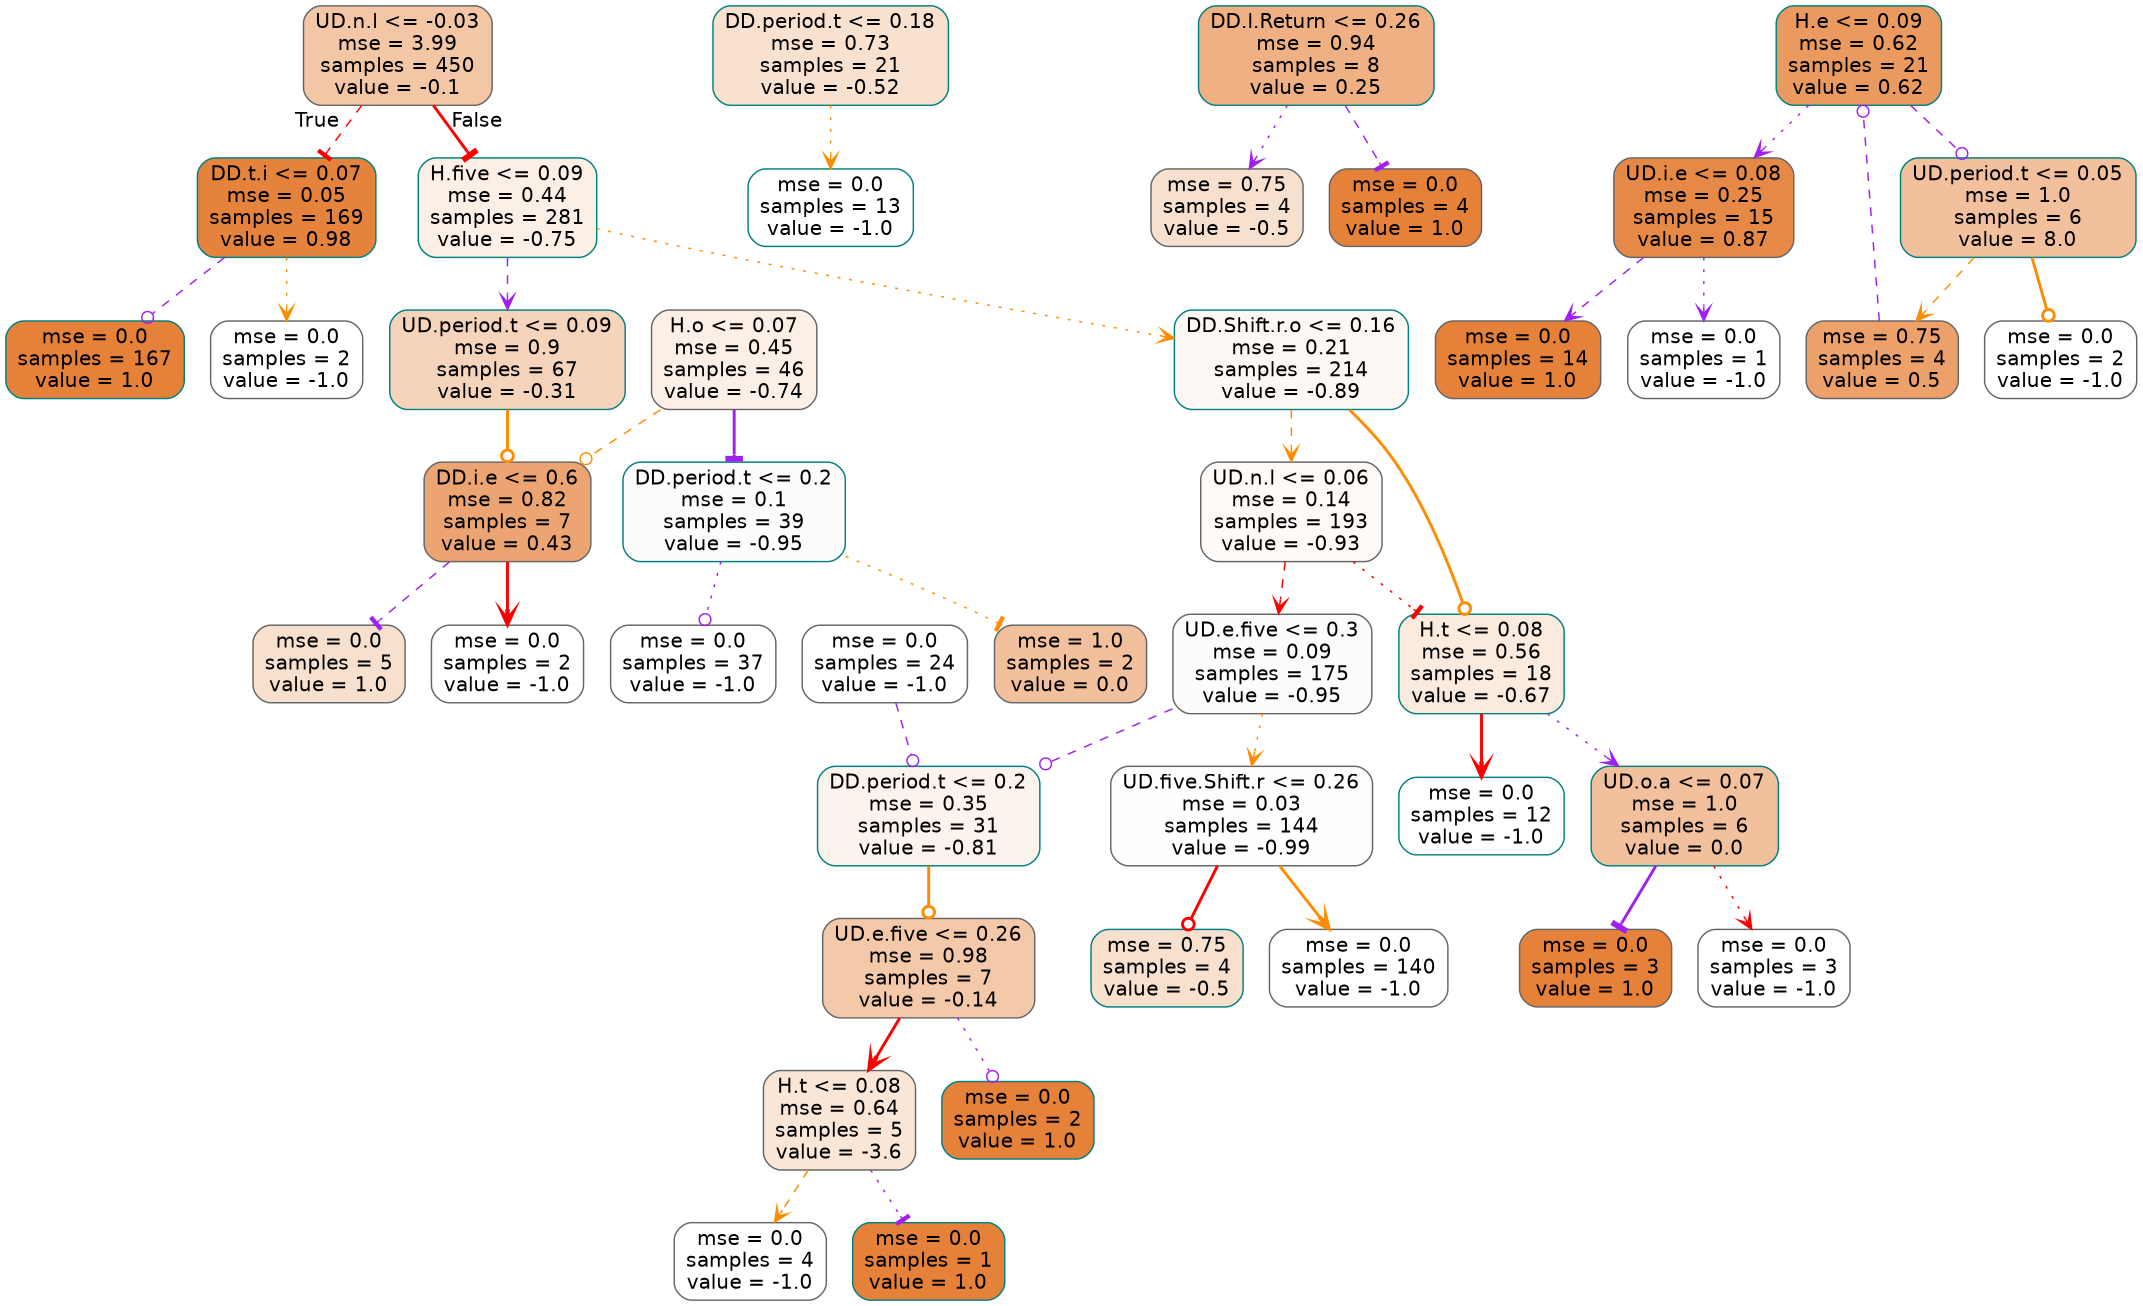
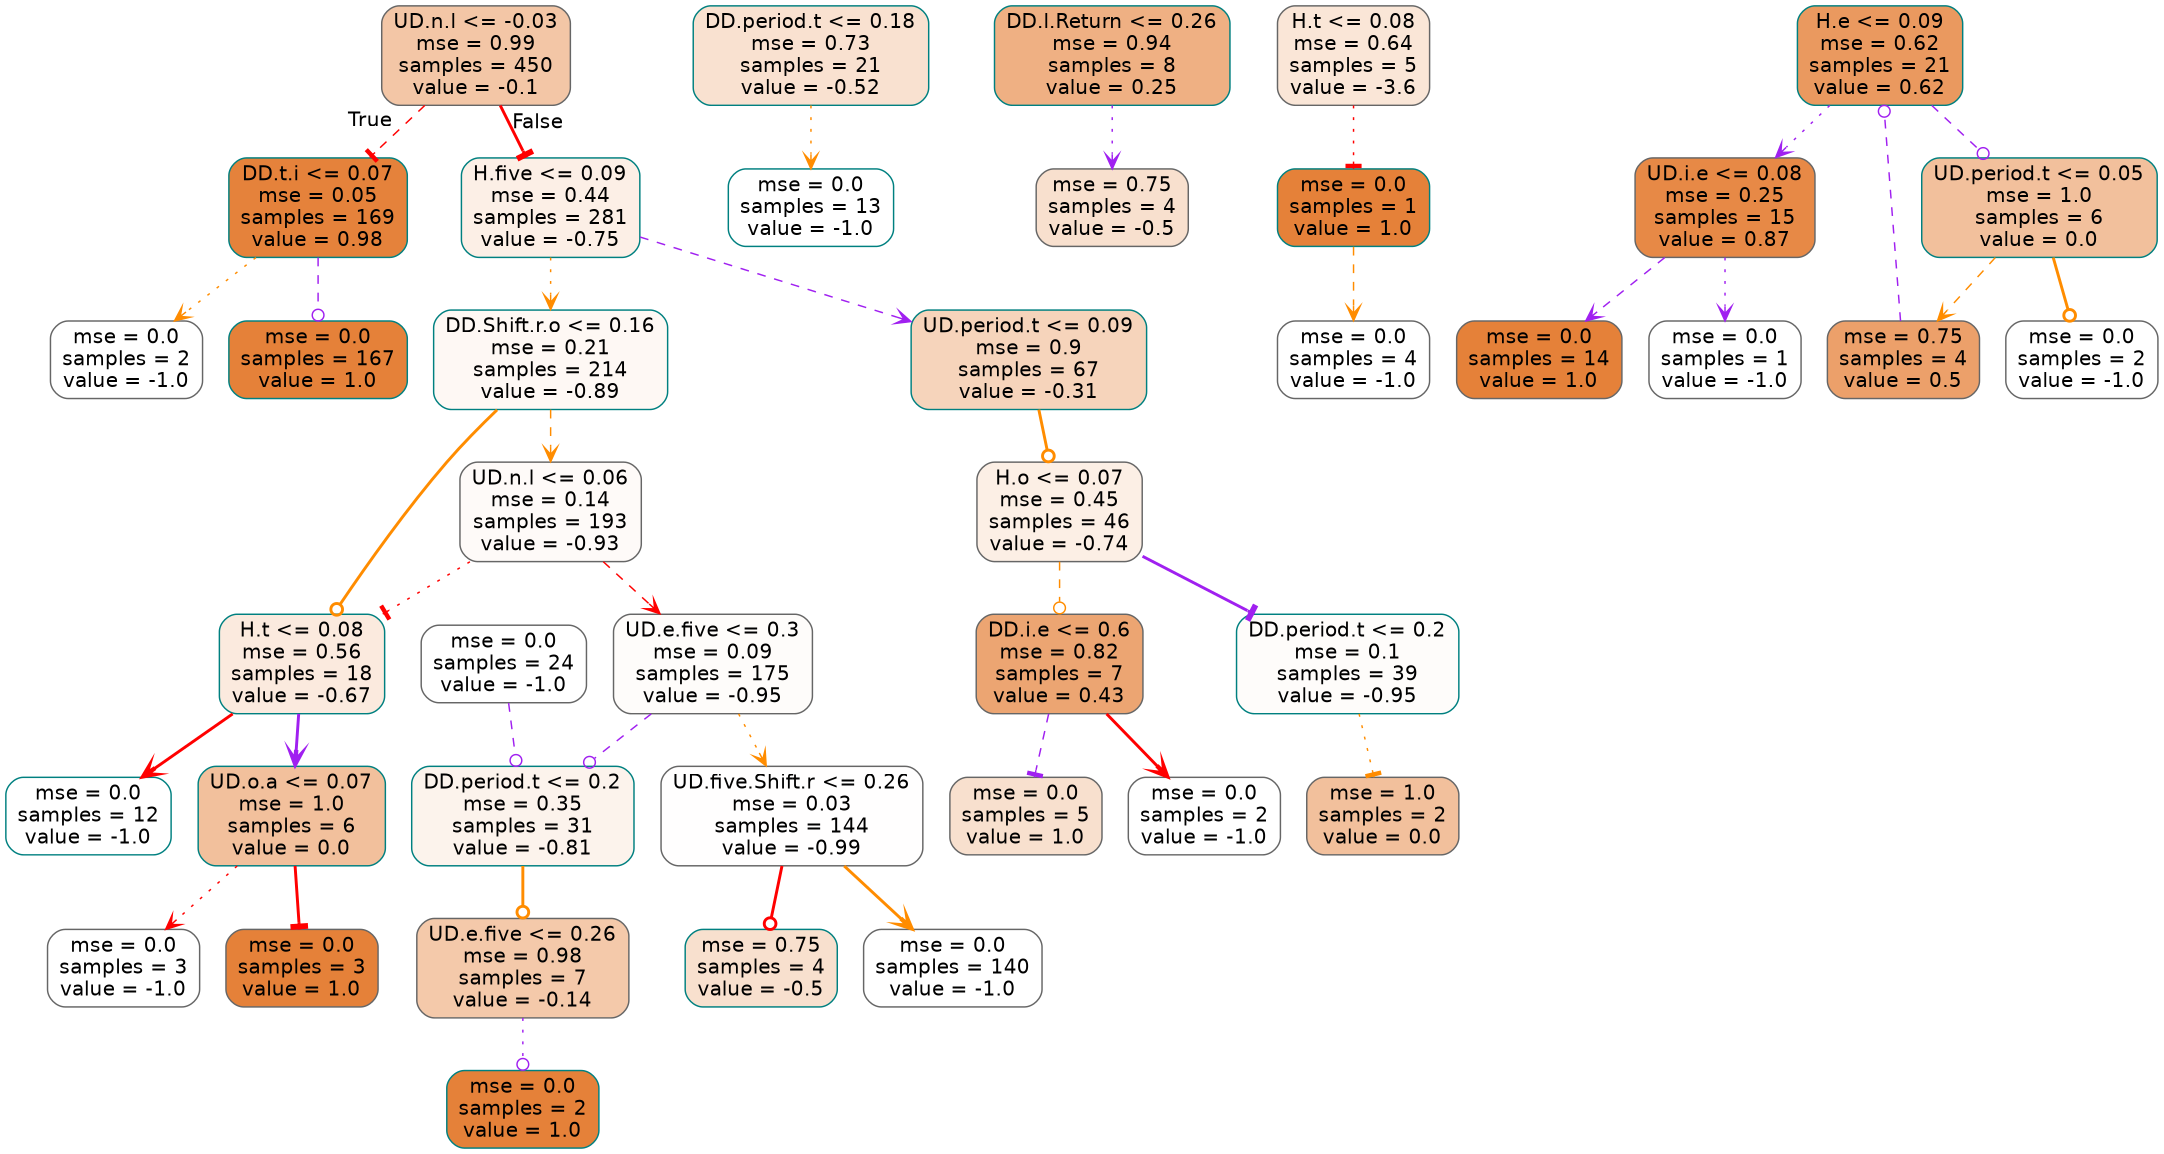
node "UD.n.l <= -0.03 mse = 3.99 samples = 450 value = -0.1": label "UD.n.l <= -0.03 mse = 3.99 samples = 450 value = -0.1" -> "UD.n.l <= -0.03 mse = 0.99 samples = 450 value = -0.1"
node "mse = 0.0 samples = 4 value = 1.0": removed
node "UD.period.t <= 0.05 mse = 1.0 samples = 6 value = 8.0": label "UD.period.t <= 0.05 mse = 1.0 samples = 6 value = 8.0" -> "UD.period.t <= 0.05 mse = 1.0 samples = 6 value = 0.0"
edge "UD.period.t <= 0.09 mse = 0.9 samples = 67 value = -0.31" -> "DD.i.e <= 0.6 mse = 0.82 samples = 7 value = 0.43": now "UD.period.t <= 0.09 mse = 0.9 samples = 67 value = -0.31" -> "H.o <= 0.07 mse = 0.45 samples = 46 value = -0.74"
node "mse = 0.0 samples = 37 value = -1.0": removed
edge "H.t <= 0.08 mse = 0.56 samples = 18 value = -0.67" -> "UD.o.a <= 0.07 mse = 1.0 samples = 6 value = 0.0": style dotted -> bold
edge "UD.o.a <= 0.07 mse = 1.0 samples = 6 value = 0.0" -> "mse = 0.0 samples = 3 value = 1.0": color purple -> red
edge "UD.e.five <= 0.26 mse = 0.98 samples = 7 value = -0.14" -> "H.t <= 0.08 mse = 0.64 samples = 5 value = -3.6": removed
edge "H.t <= 0.08 mse = 0.64 samples = 5 value = -3.6" -> "mse = 0.0 samples = 4 value = -1.0": now "mse = 0.0 samples = 1 value = 1.0" -> "mse = 0.0 samples = 4 value = -1.0"
edge "H.t <= 0.08 mse = 0.64 samples = 5 value = -3.6" -> "mse = 0.0 samples = 1 value = 1.0": color purple -> red
